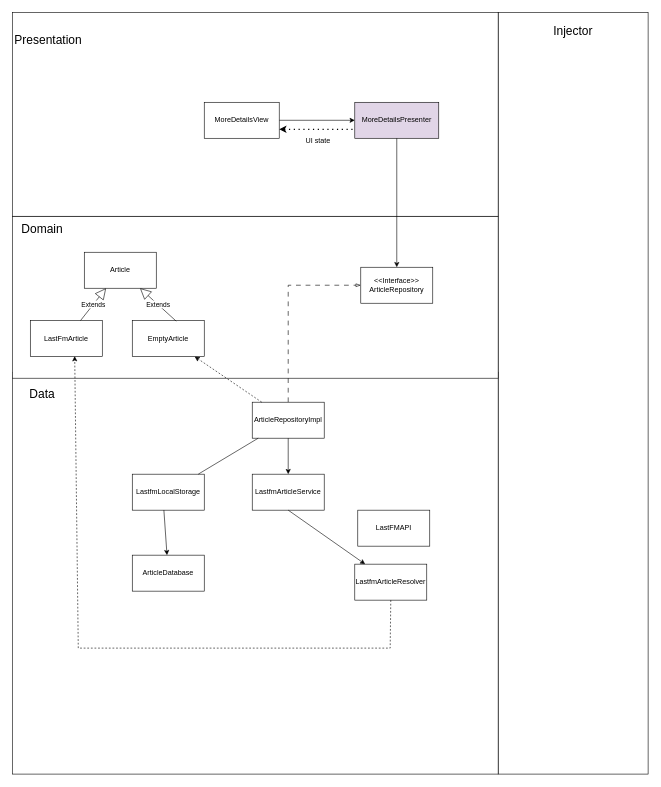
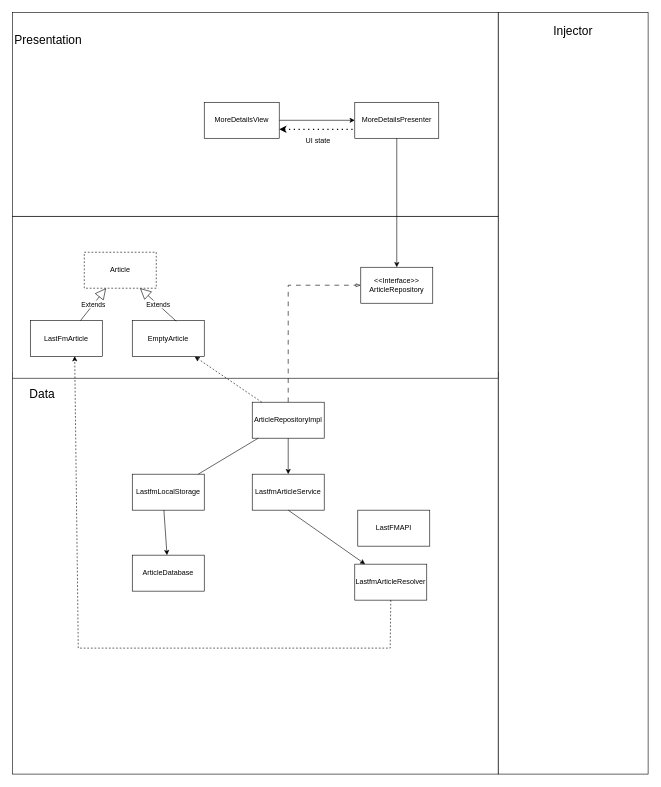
node "MoreDetailsPresenter": fillcolor #e1d5e7 -> #ffffff
node "Domain": removed
node "Article": style solid -> dashed
